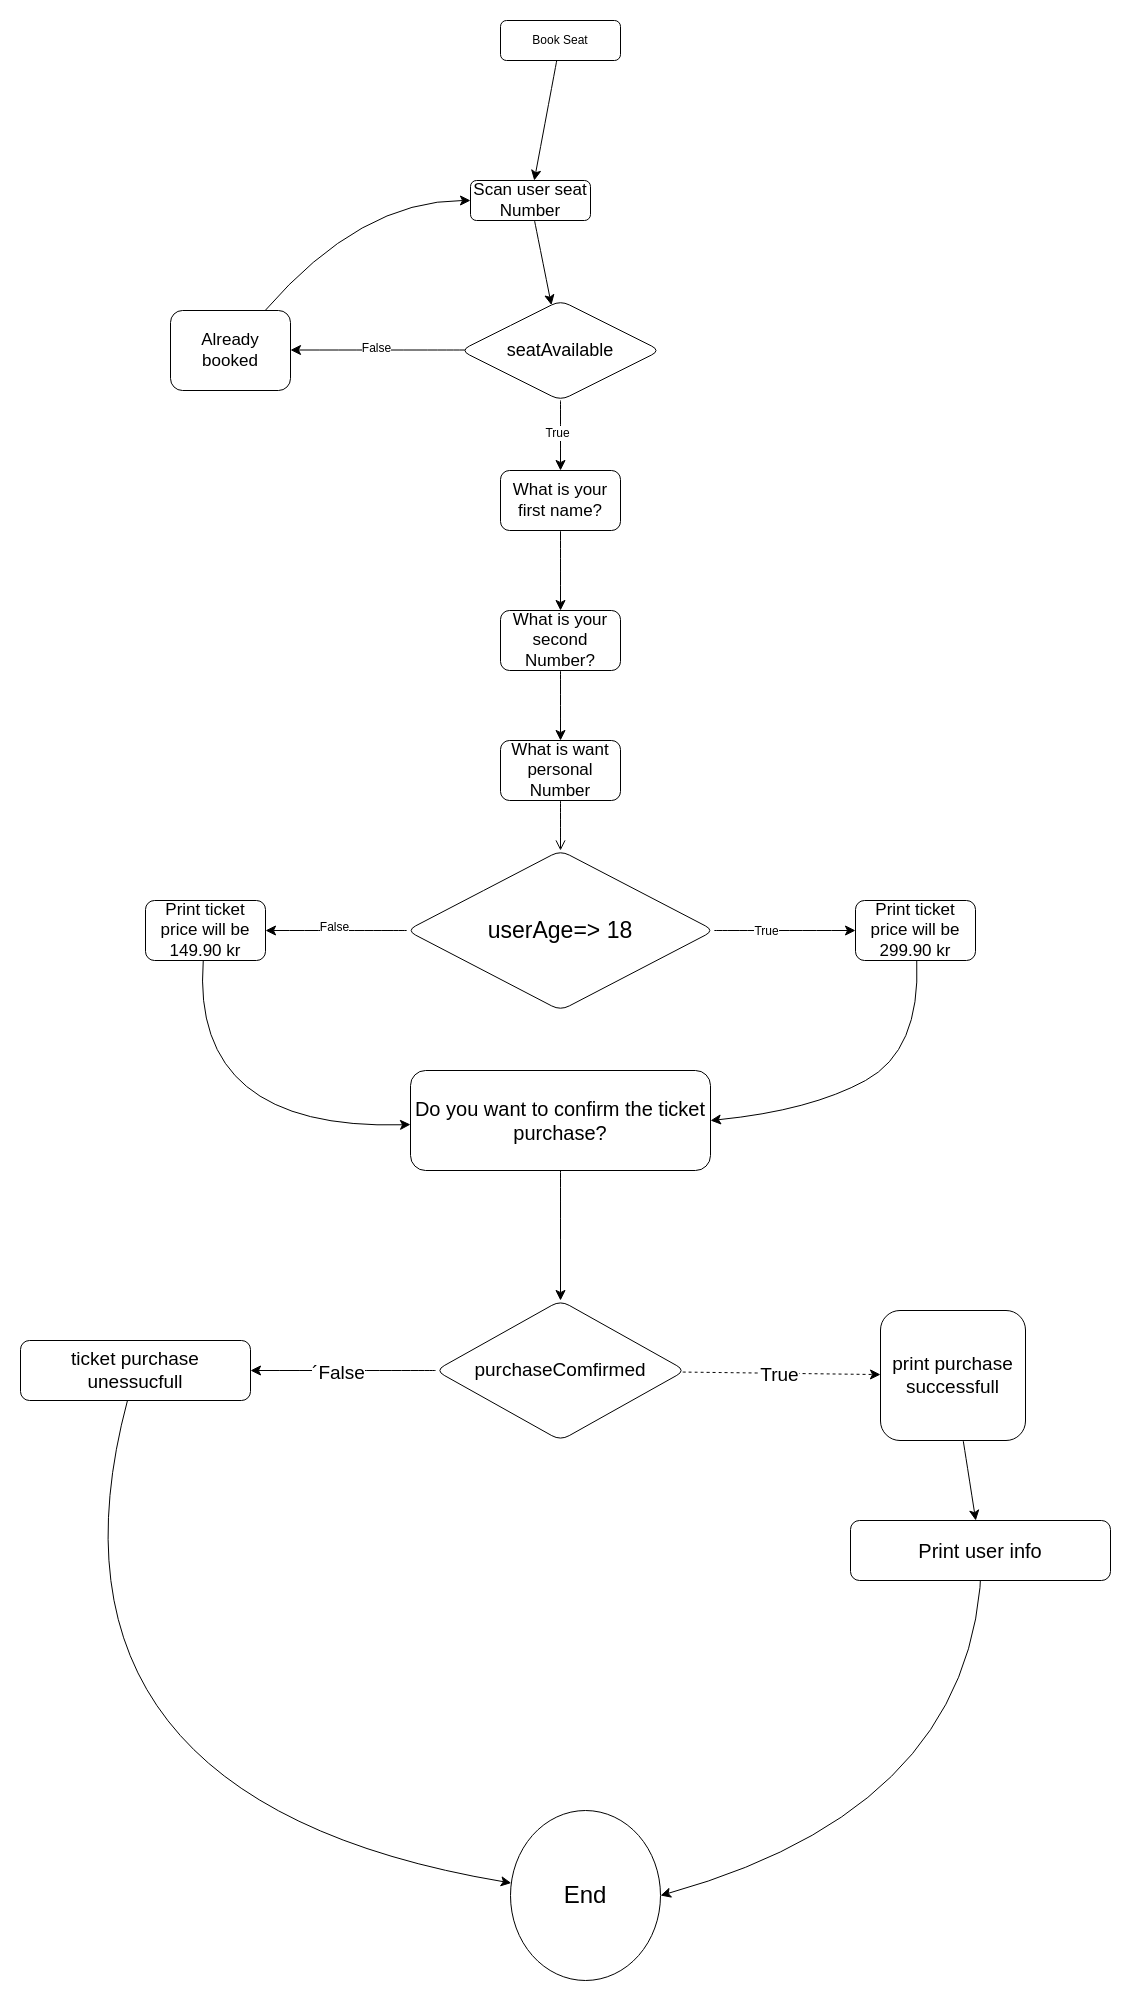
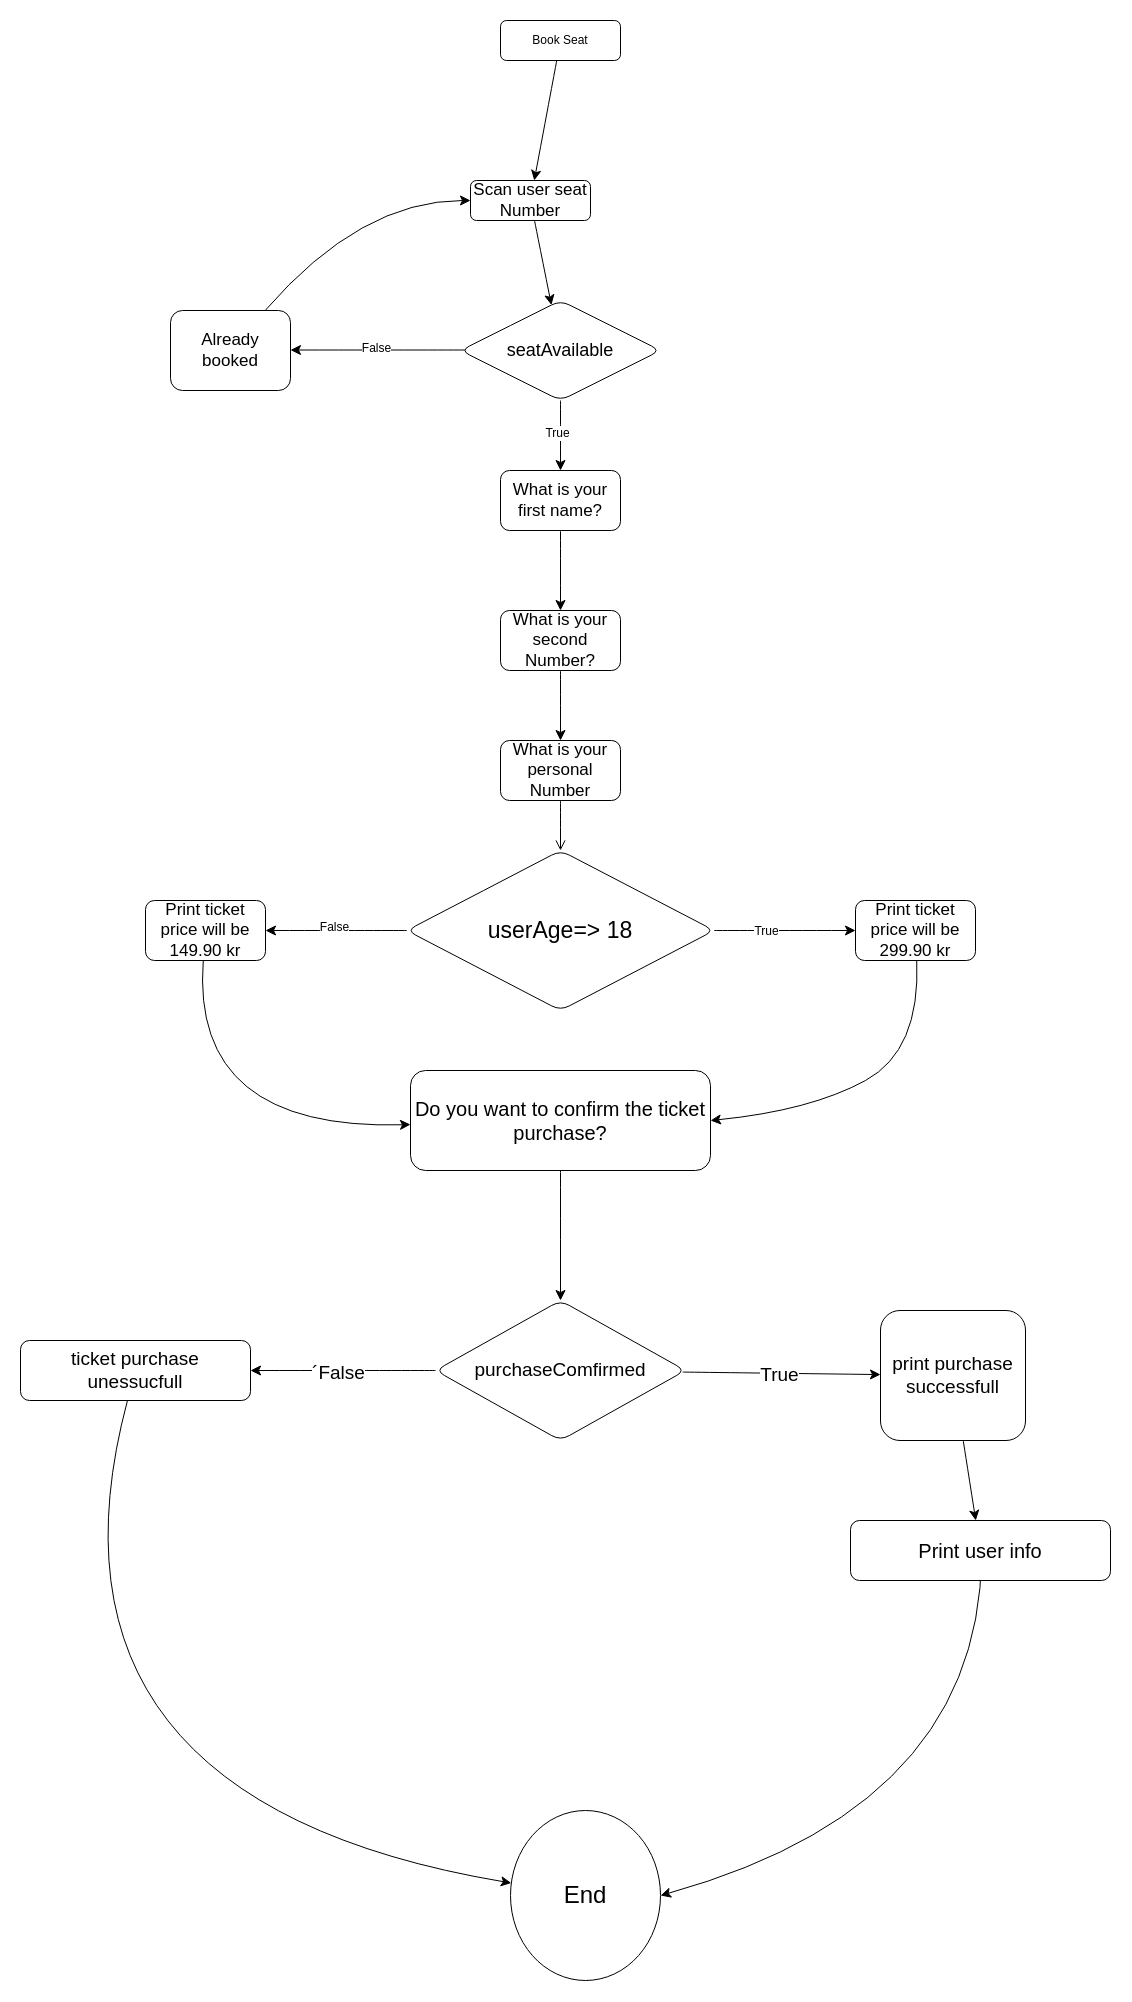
node "What is want personal Number": label "What is want personal Number" -> "What is your personal Number"
edge "purchaseComfirmed" -> "print purchase successfull": style dashed -> solid
